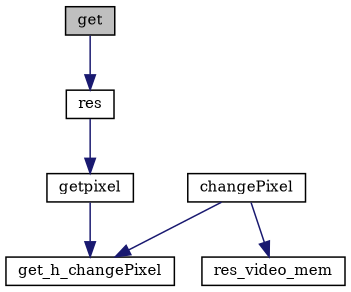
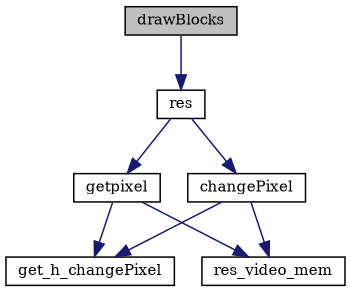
node "get": label "get" -> "drawBlocks"
edge "res" -> "changePixel": added
edge "getpixel" -> "res_video_mem": added
